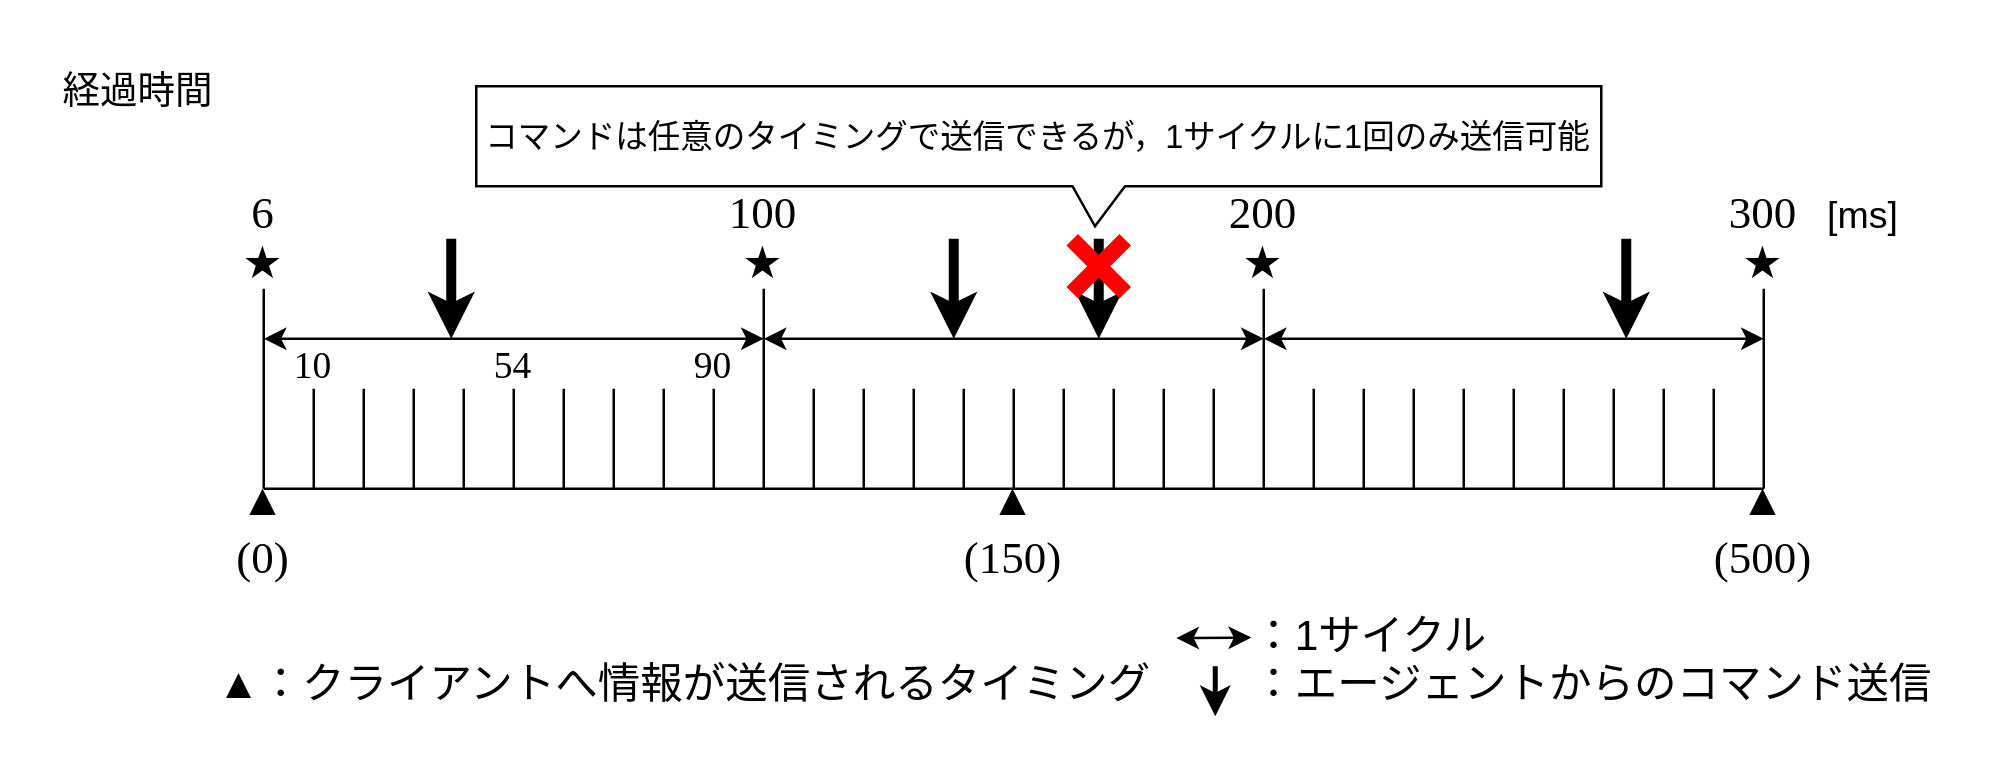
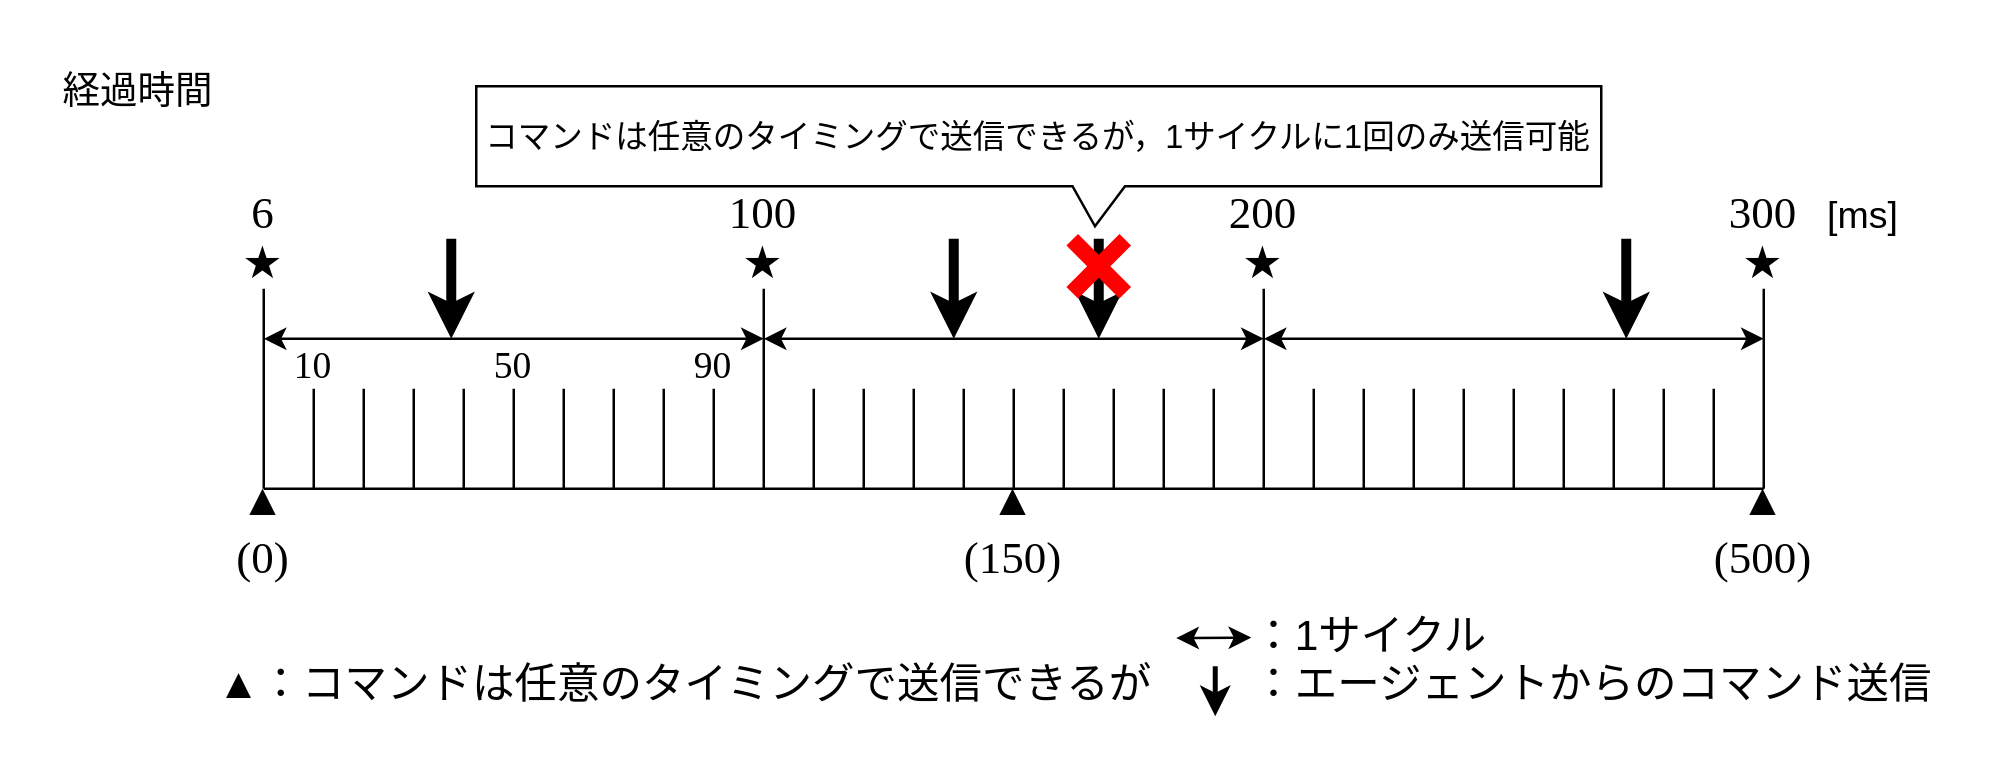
node "54": label "54" -> "50"
node "▲：クライアントへ情報が送信されるタイミング": label "▲：クライアントへ情報が送信されるタイミング" -> "▲：コマンドは任意のタイミングで送信できるが"
